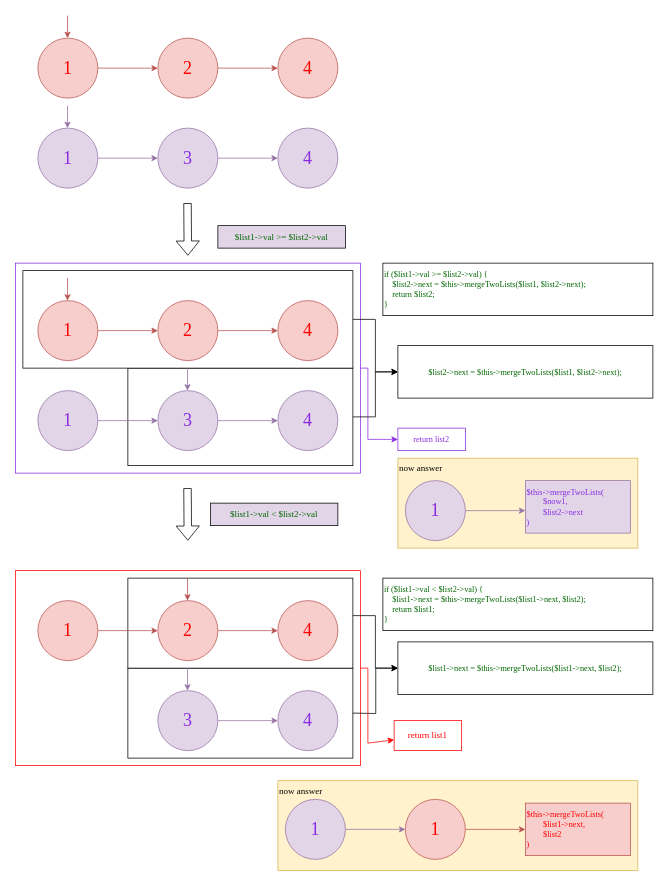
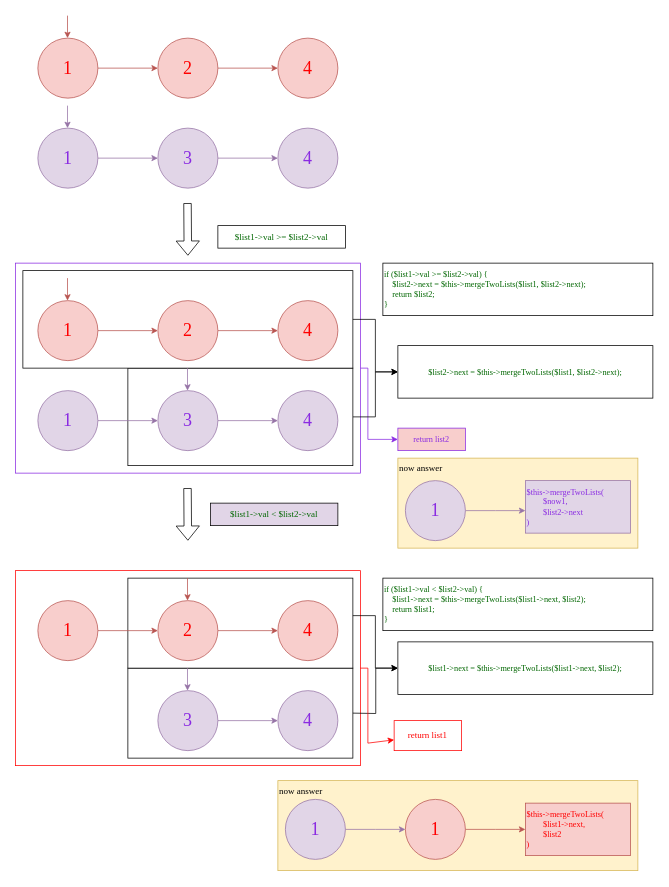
node "$list1->val >= $list2->val": fillcolor #e1d5e7 -> #ffffff
node "return list2": fillcolor #ffffff -> #f8cecc
